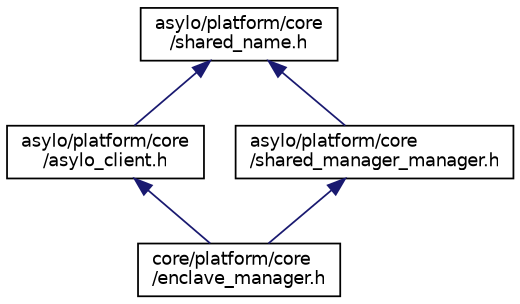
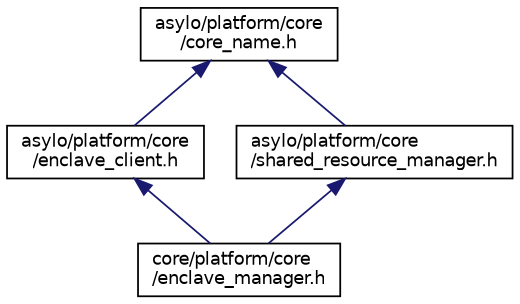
node "asylo/platform/core /shared_name.h": label "asylo/platform/core /shared_name.h" -> "asylo/platform/core /core_name.h"
node "asylo/platform/core /asylo_client.h": label "asylo/platform/core /asylo_client.h" -> "asylo/platform/core /enclave_client.h"
node "asylo/platform/core /shared_manager_manager.h": label "asylo/platform/core /shared_manager_manager.h" -> "asylo/platform/core /shared_resource_manager.h"
